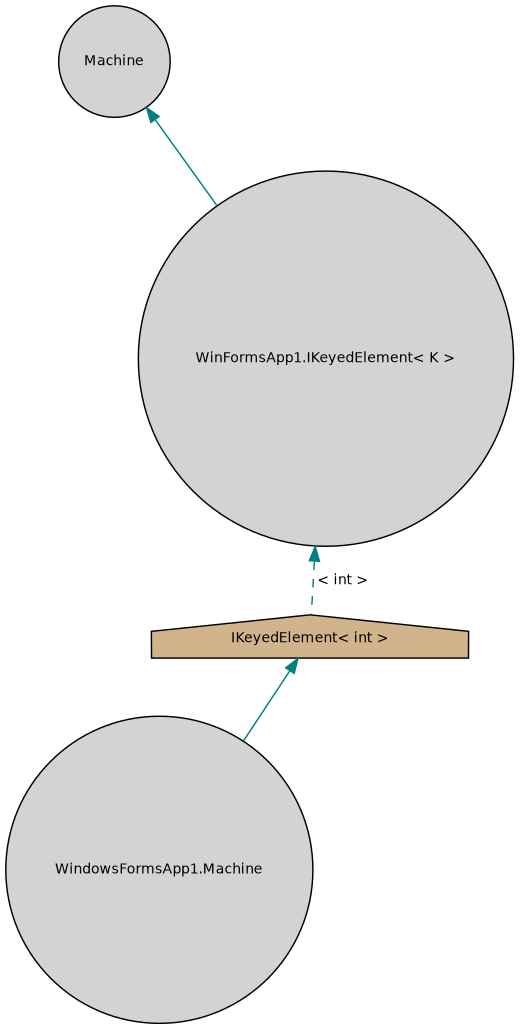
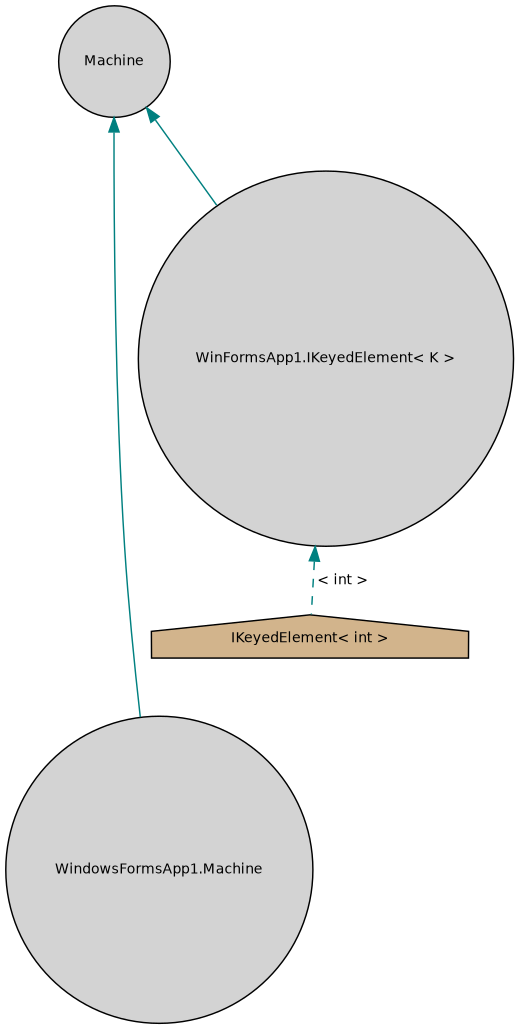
edge "WindowsFormsApp1.Machine" -> "IKeyedElement< int >": now "WindowsFormsApp1.Machine" -> "Machine"
